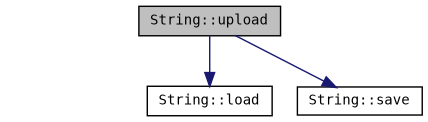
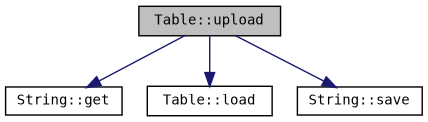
node "String::upload": label "String::upload" -> "Table::upload"
node "String::get": added
node "String::load": label "String::load" -> "Table::load"
